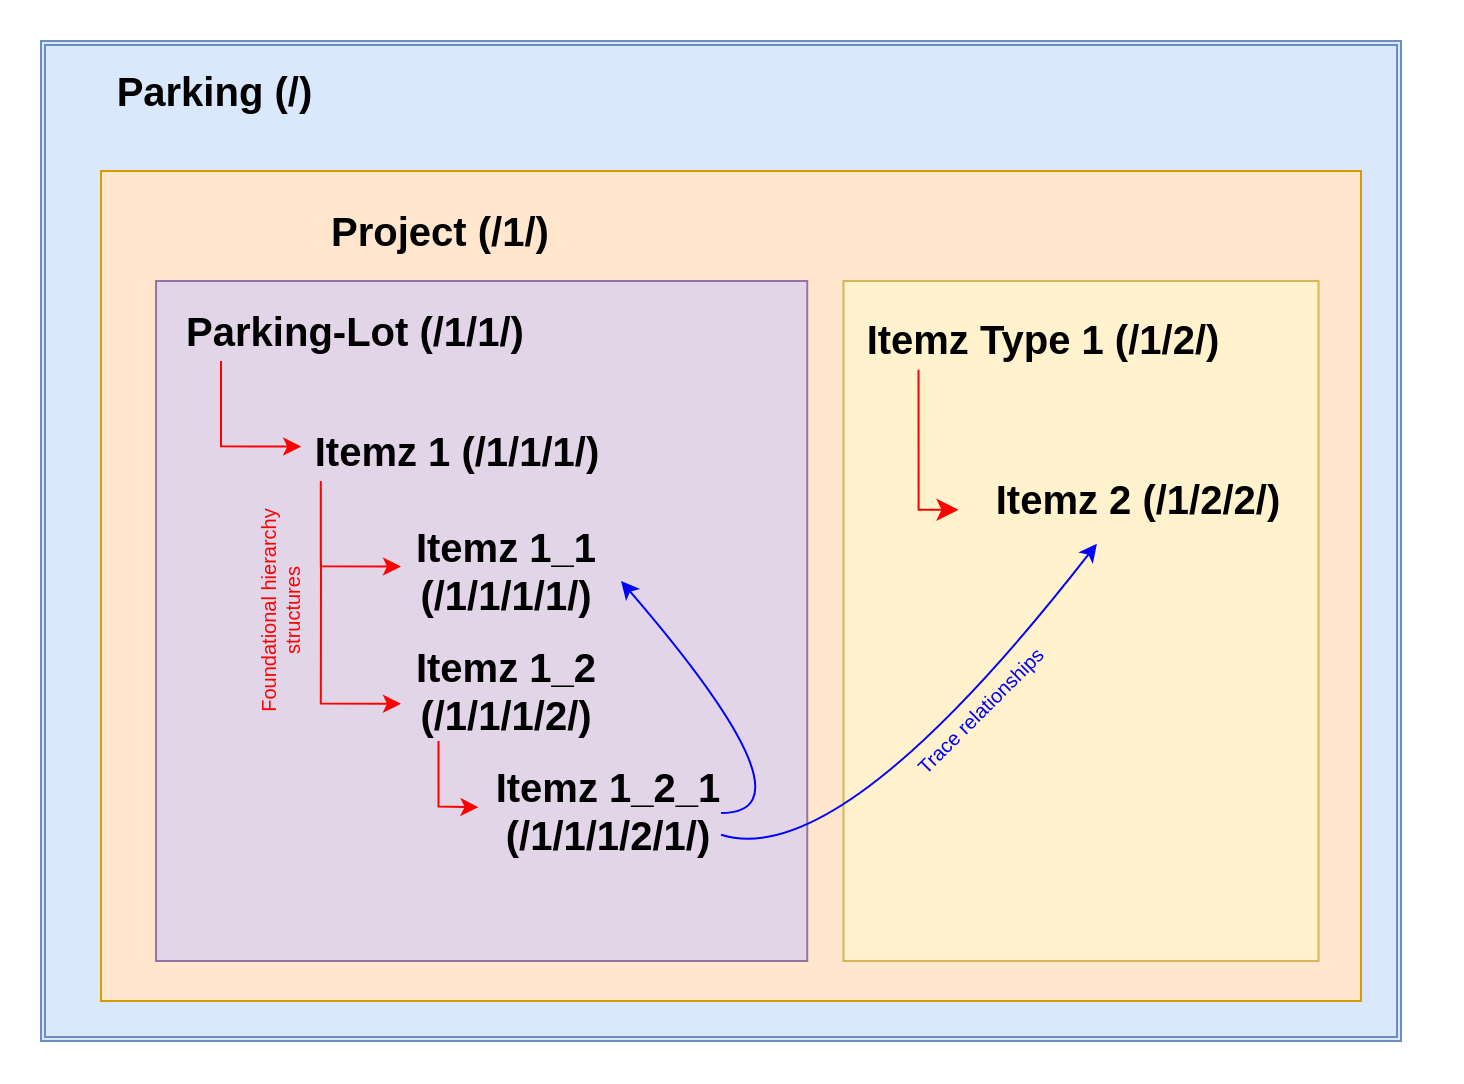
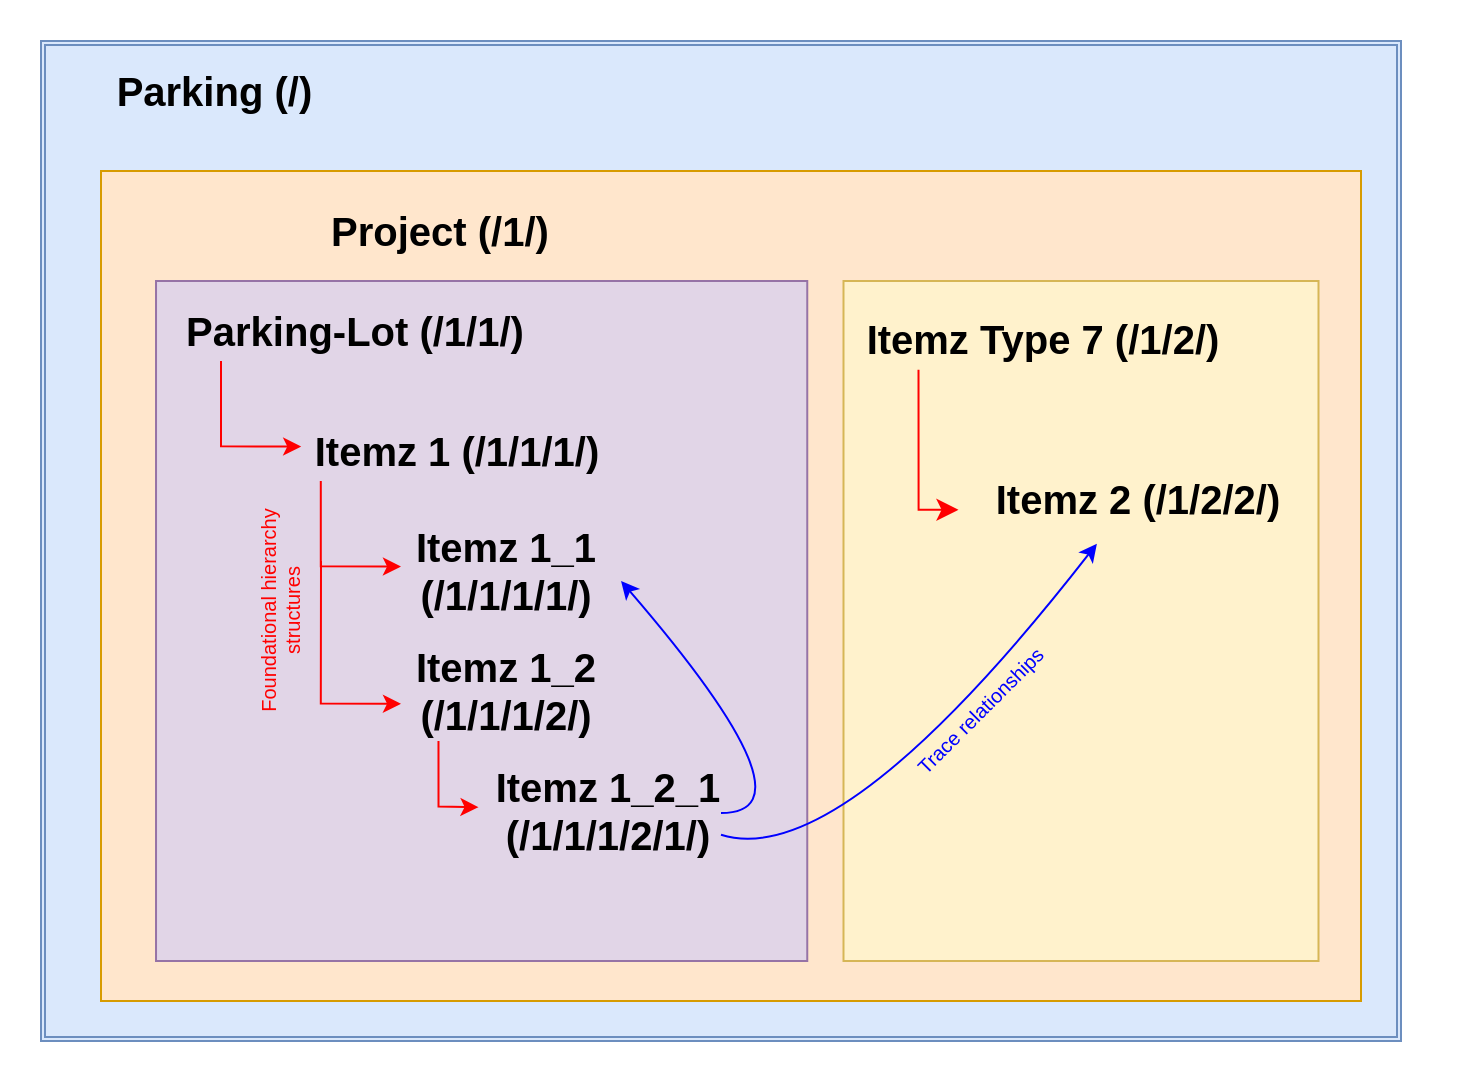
node "Itemz Type 1 (/1/2/)": label "Itemz Type 1 (/1/2/)" -> "Itemz Type 7 (/1/2/)"
